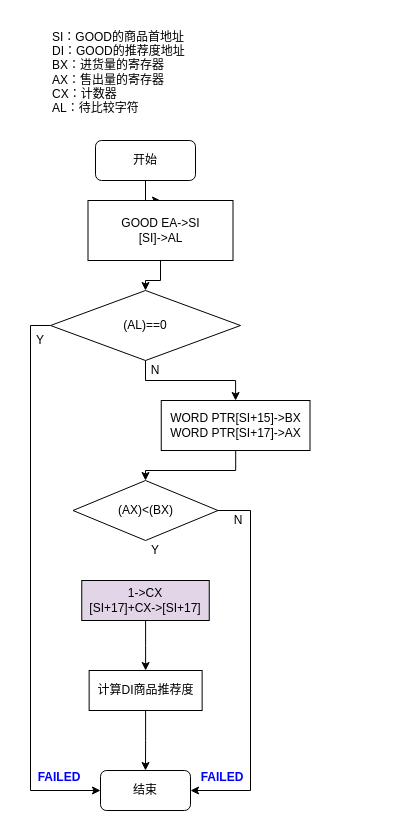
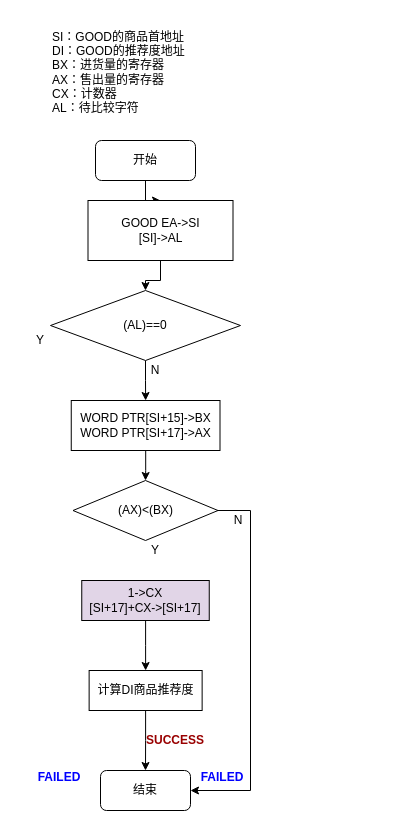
node "WORD PTR[SI+15]->BX WORD PTR[SI+17]->AX": moved (236, 426) -> (146, 426)
edge "(AL)==0" -> "结束": removed
node "SUCCESS": added
